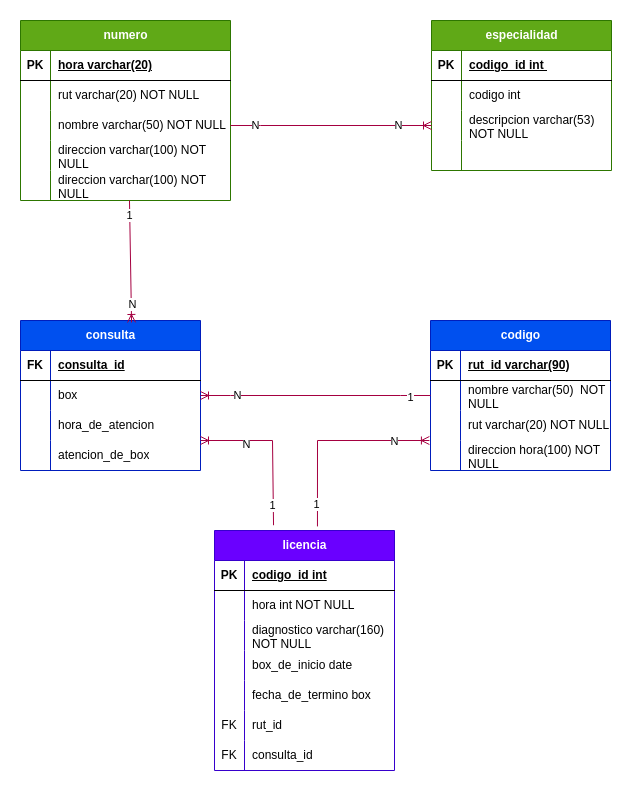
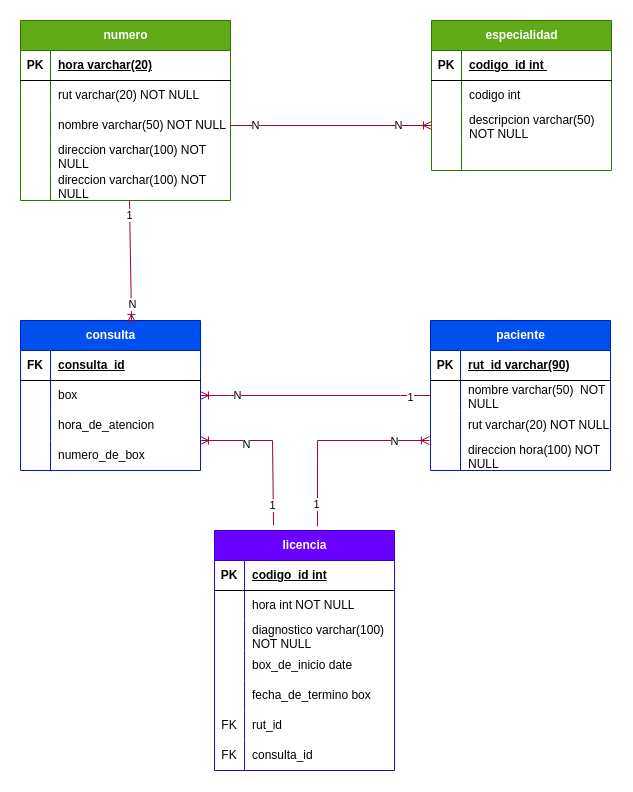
node "descripcion varchar(53) NOT NULL": label "descripcion varchar(53) NOT NULL" -> "descripcion varchar(50) NOT NULL"
node "codigo": label "codigo" -> "paciente"
node "atencion_de_box": label "atencion_de_box" -> "numero_de_box"
node "diagnostico varchar(160) NOT NULL": label "diagnostico varchar(160) NOT NULL" -> "diagnostico varchar(100) NOT NULL"
